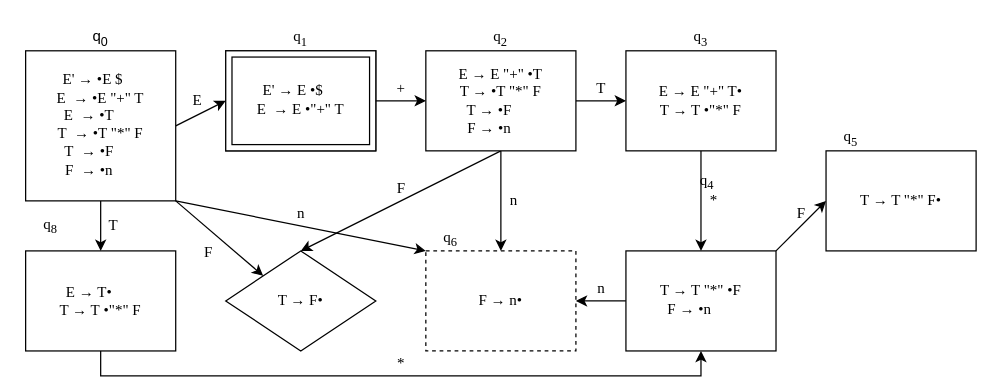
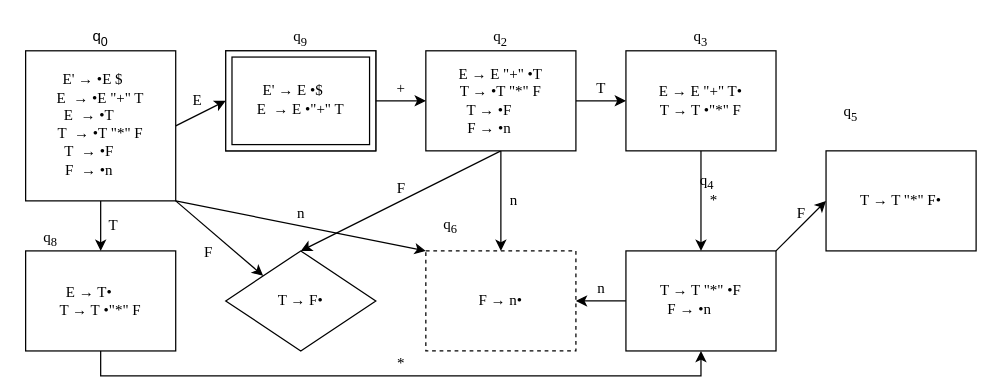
node "q1": label "q1" -> "q9"
node "q5": moved (851, 138) -> (851, 113)
node "q8": moved (51, 226) -> (51, 238)
node "q6": moved (451, 238) -> (451, 226)
